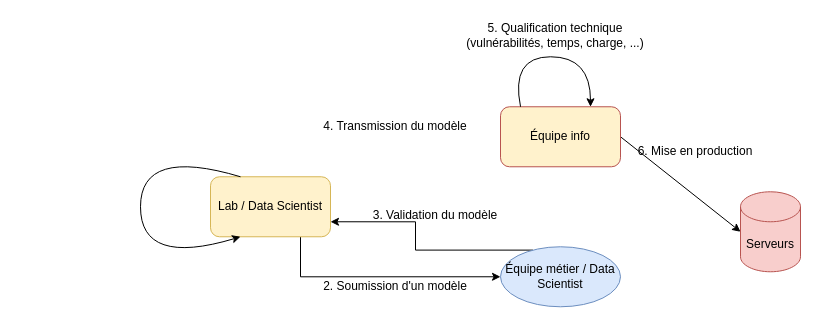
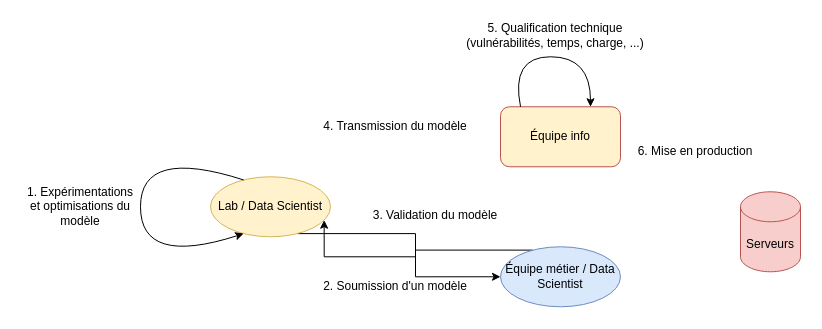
edge "Équipe info" -> "Serveurs": removed
node "1. Expérimentations et optimisations du modèle": added
node "Lab / Data Scientist": shape rounded rectangle -> ellipse
